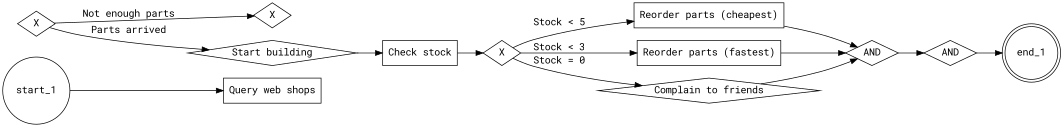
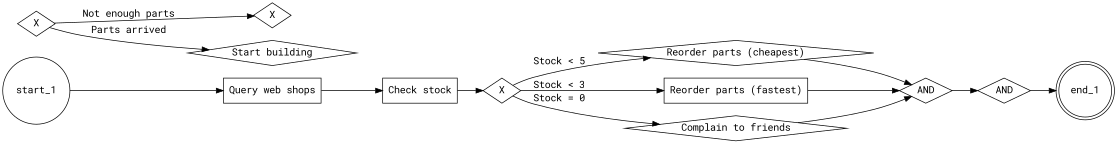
node "Reorder parts (cheapest)": shape box -> diamond
edge "Start building" -> "Check stock": now "Query web shops" -> "Check stock"
